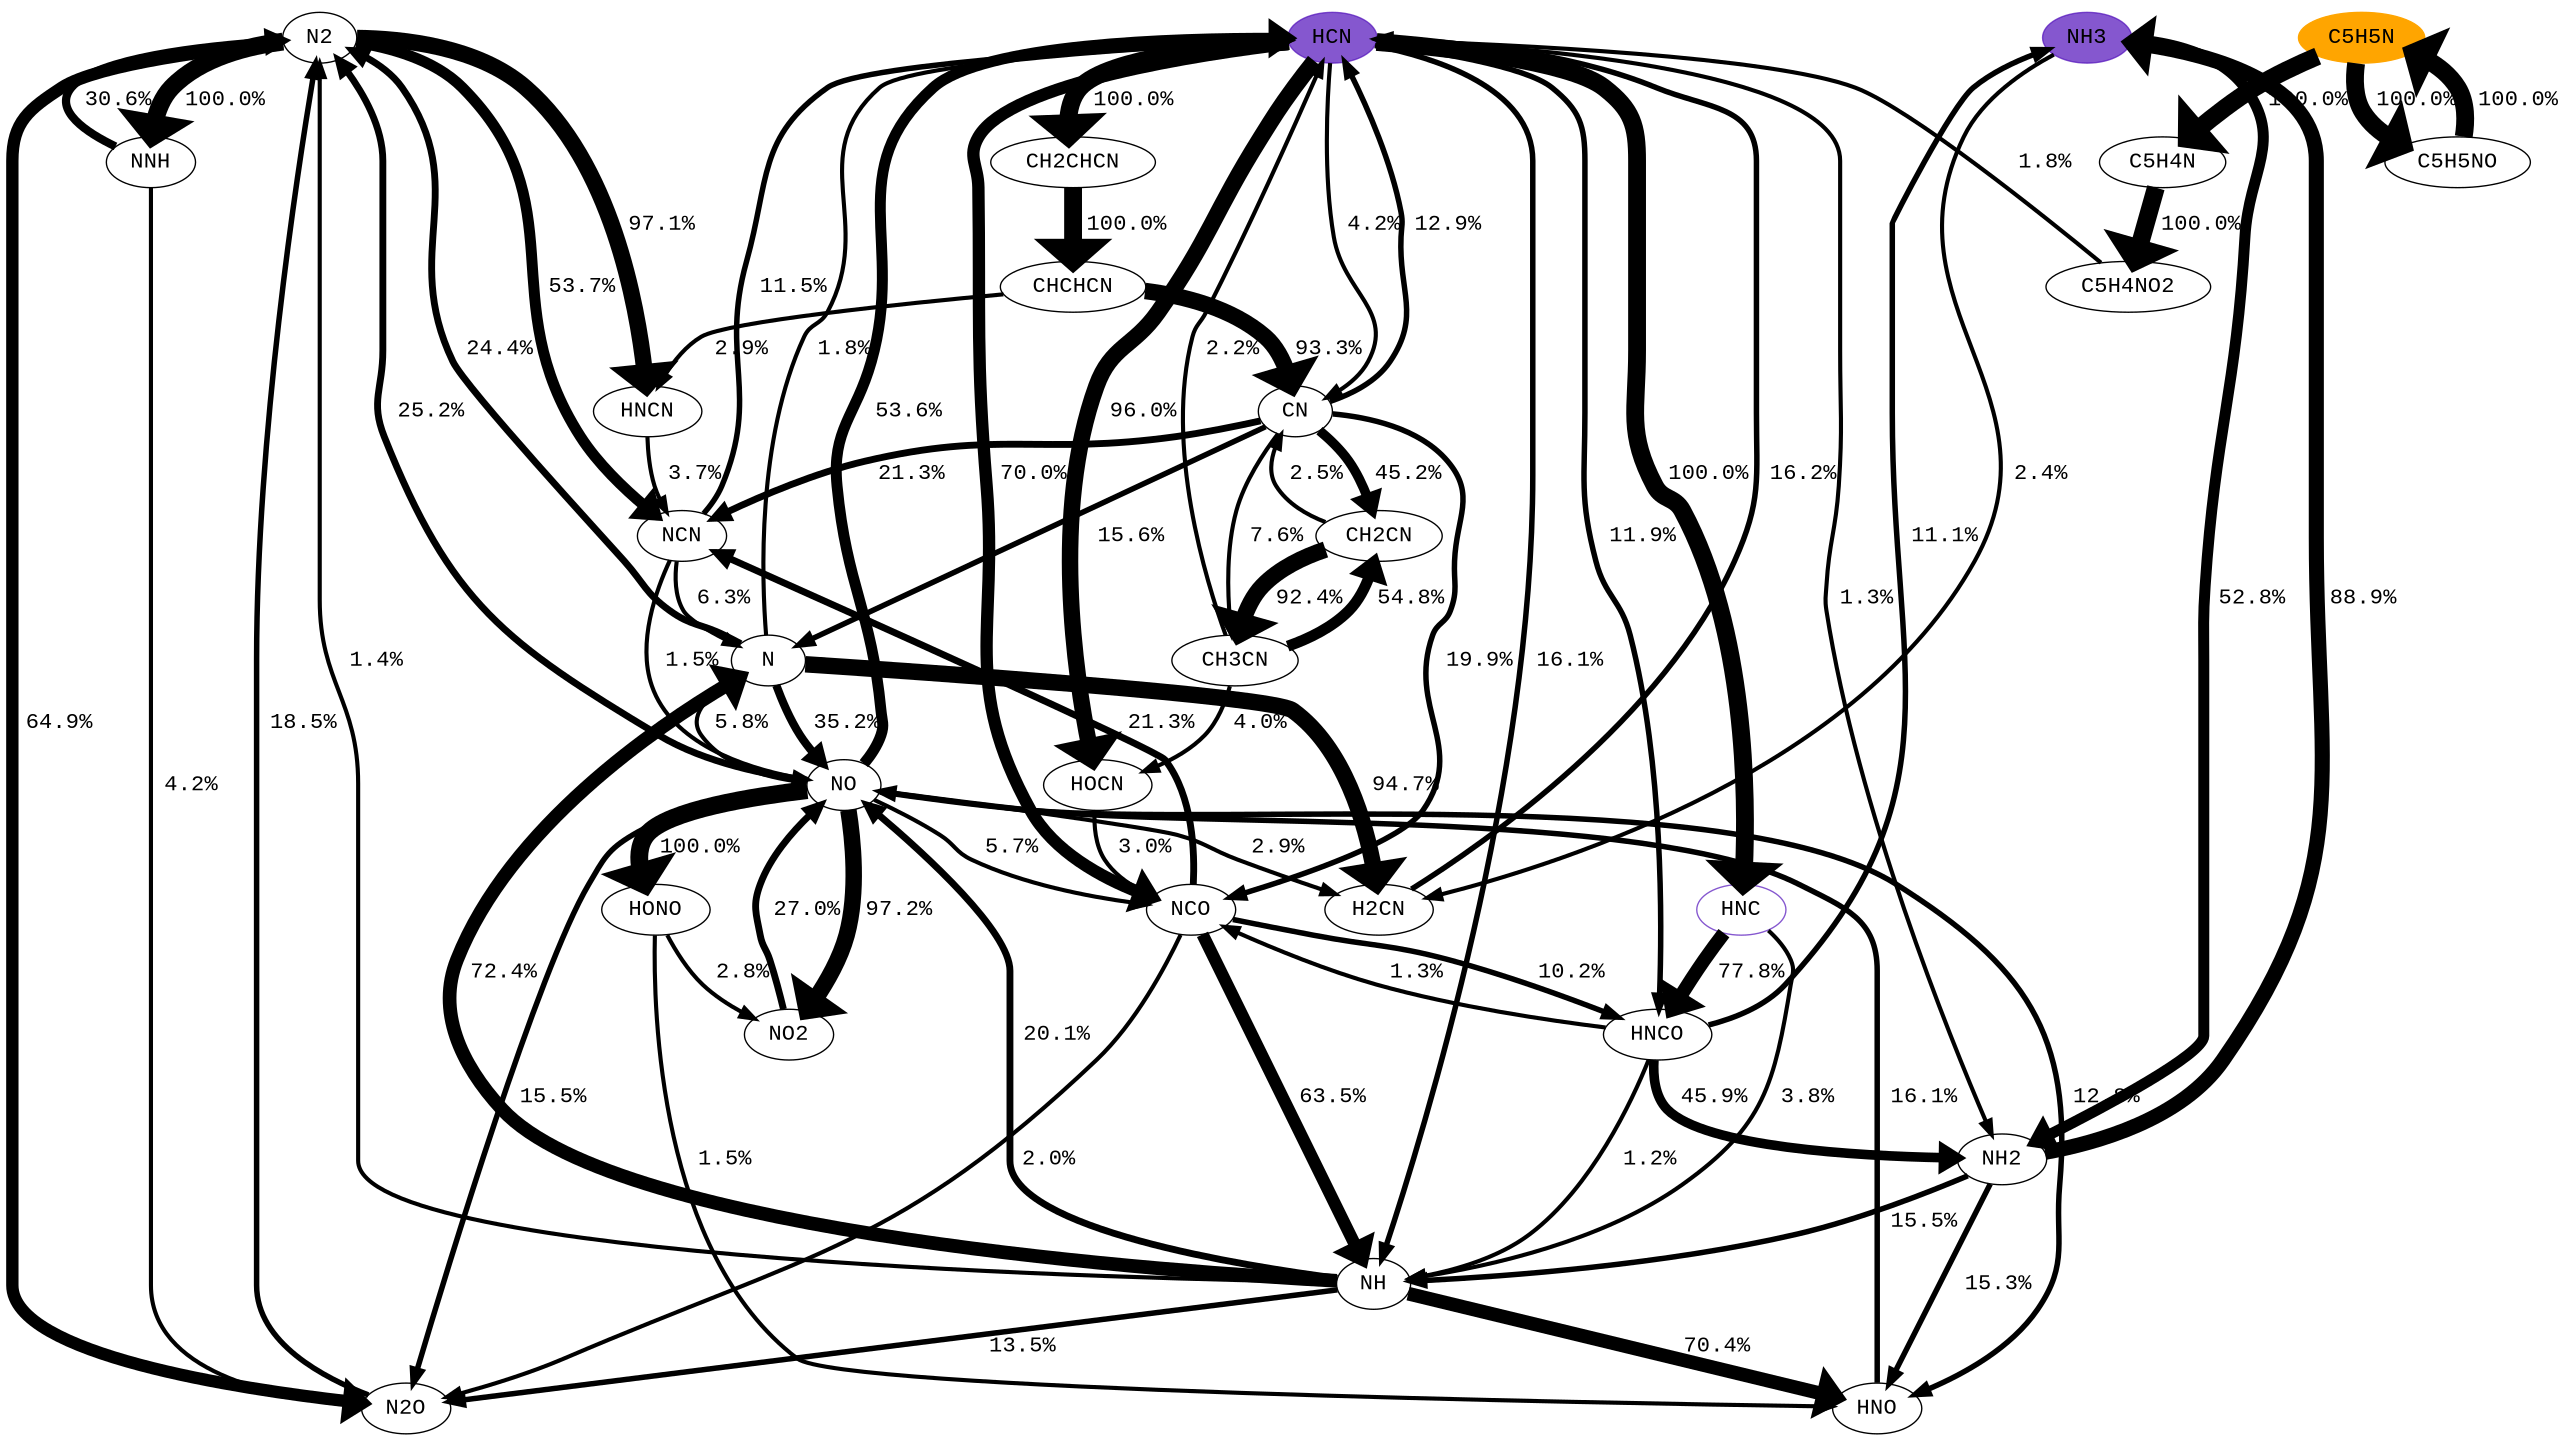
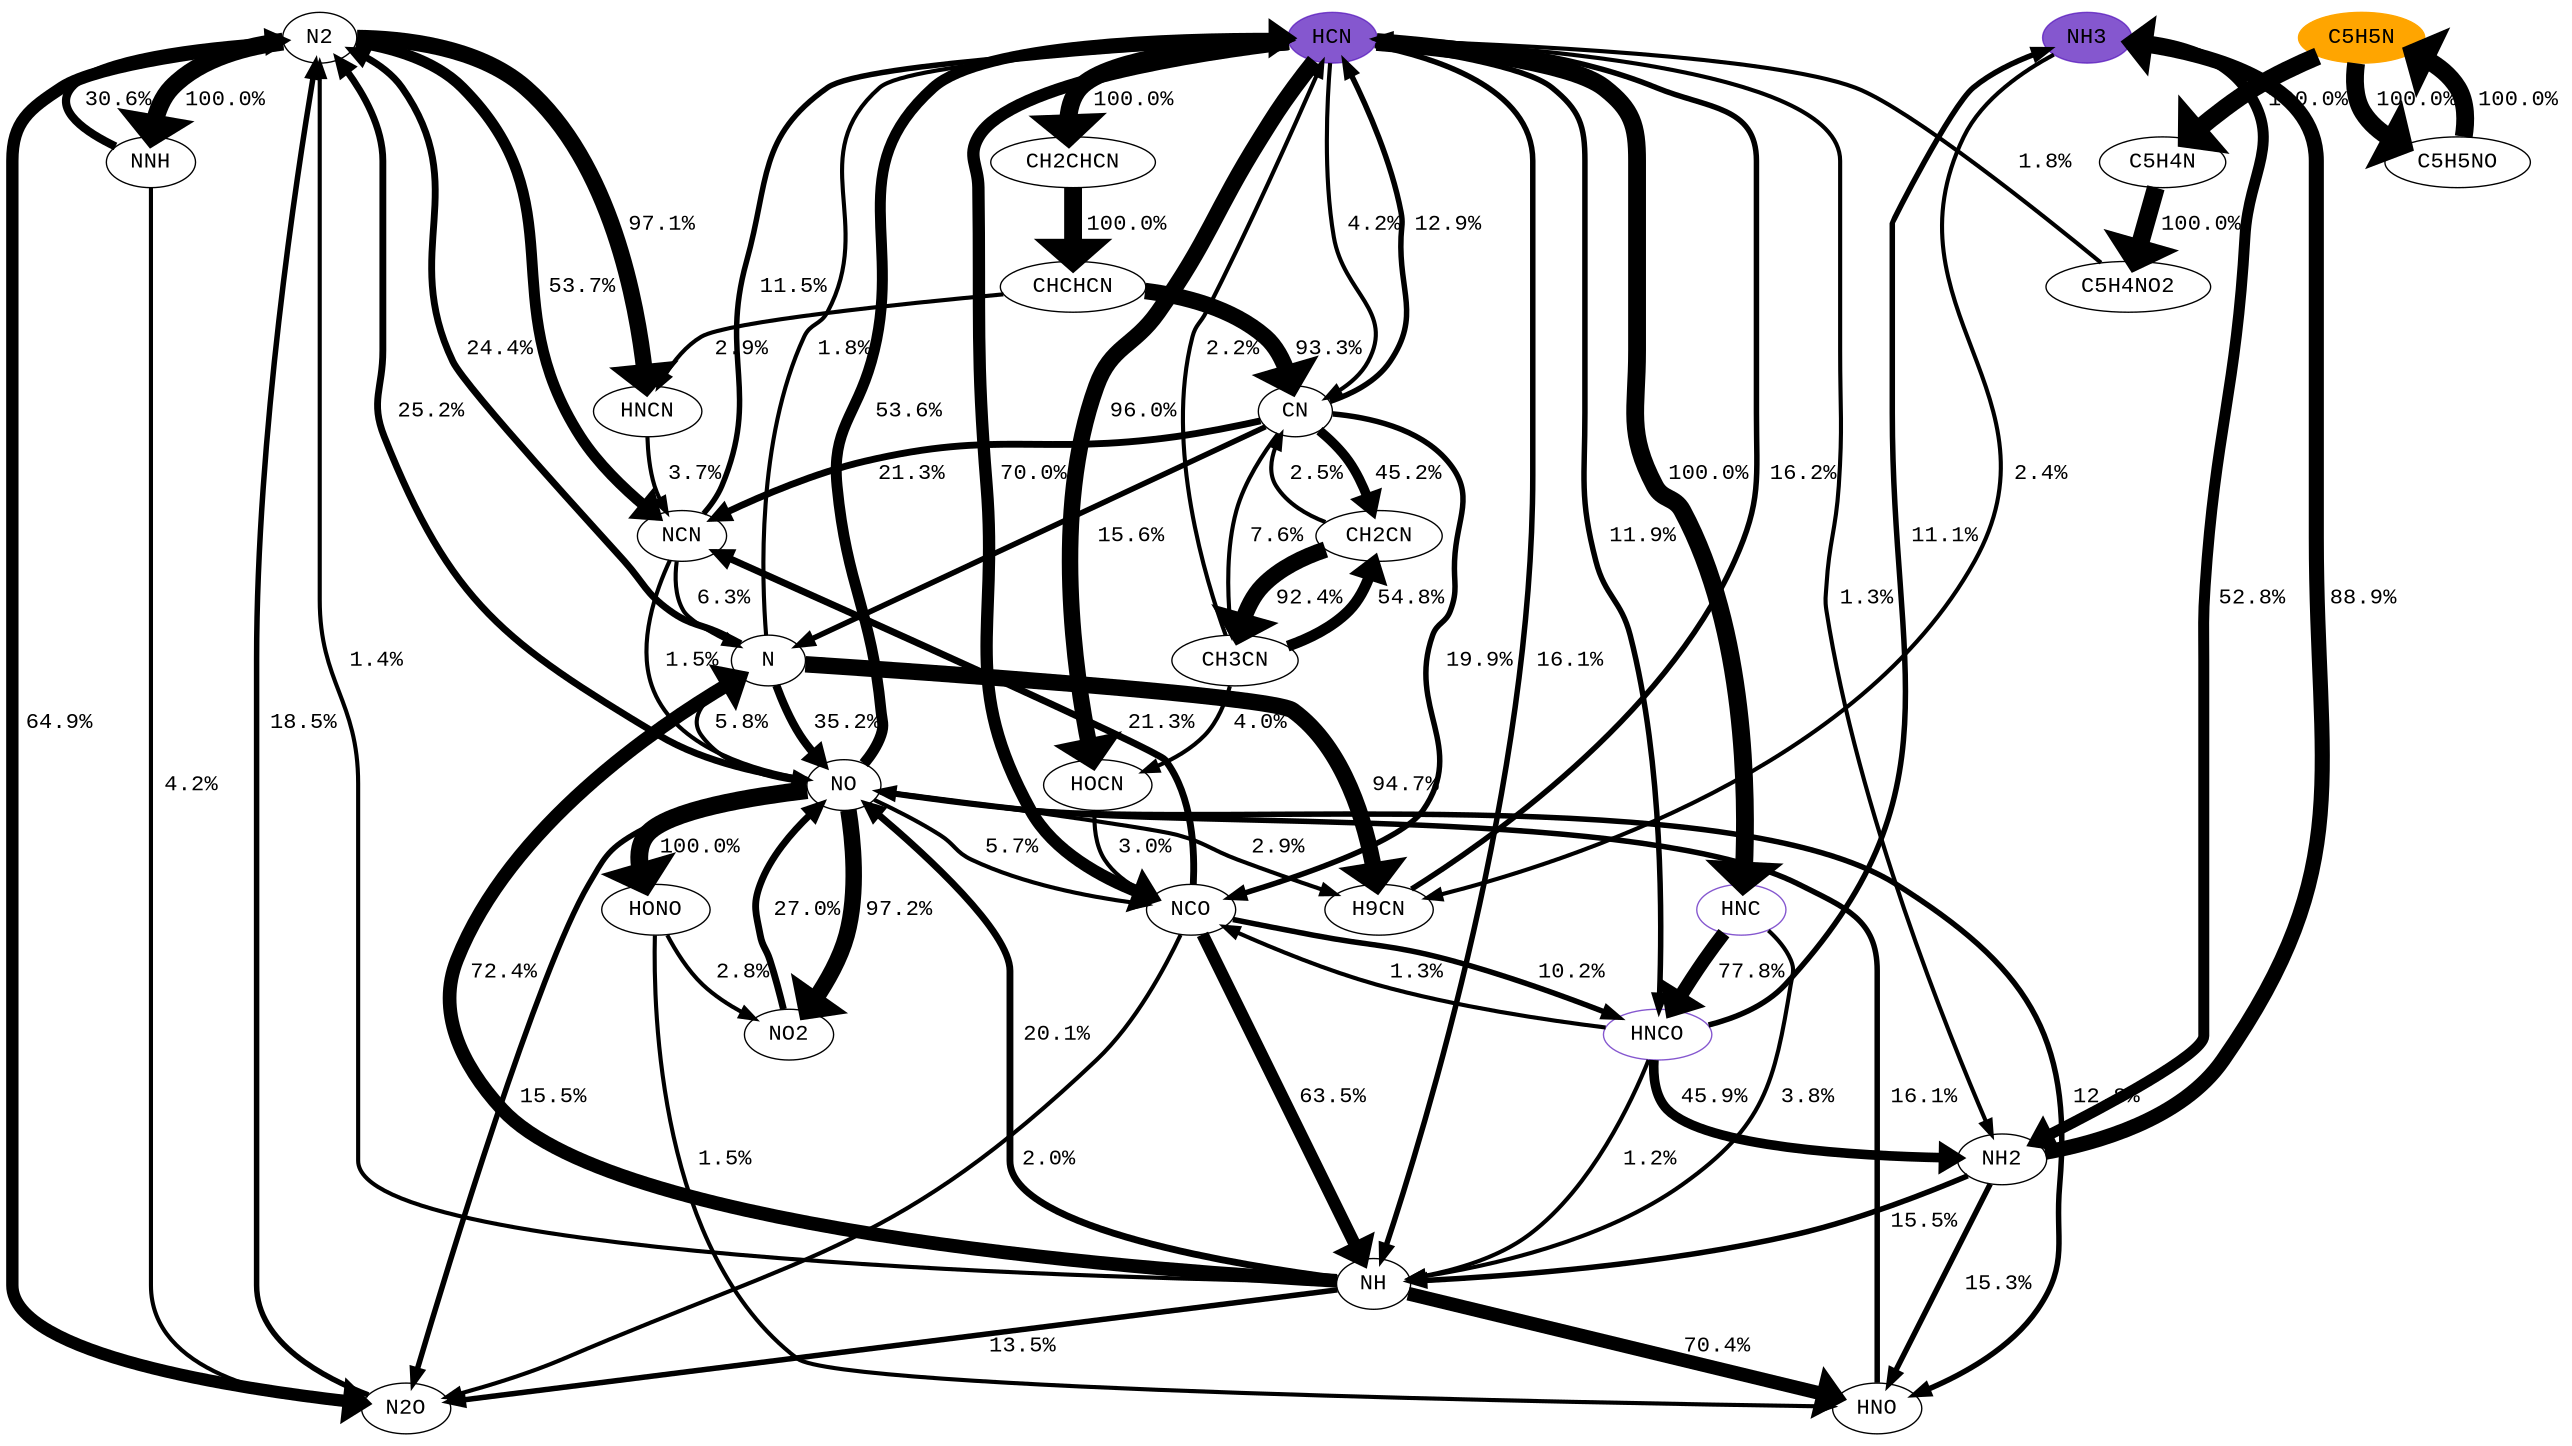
node "H2CN": label "H2CN" -> "H9CN"
node "HNCO": color black -> #500dbab1
